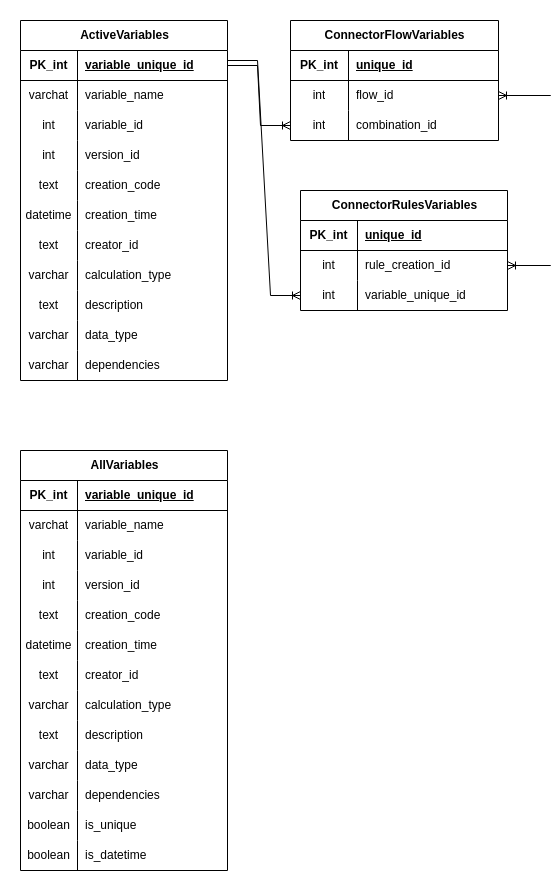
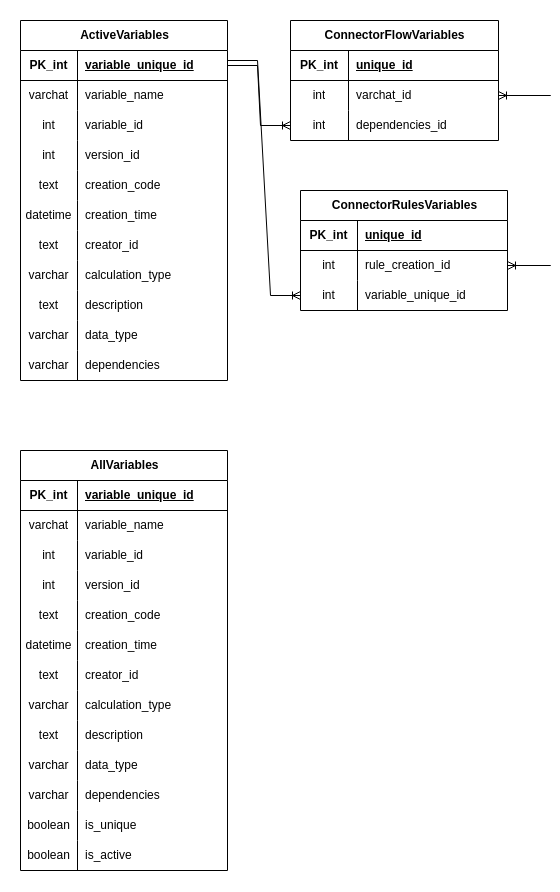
node "flow_id": label "flow_id" -> "varchat_id"
node "combination_id": label "combination_id" -> "dependencies_id"
node "is_datetime": label "is_datetime" -> "is_active"
